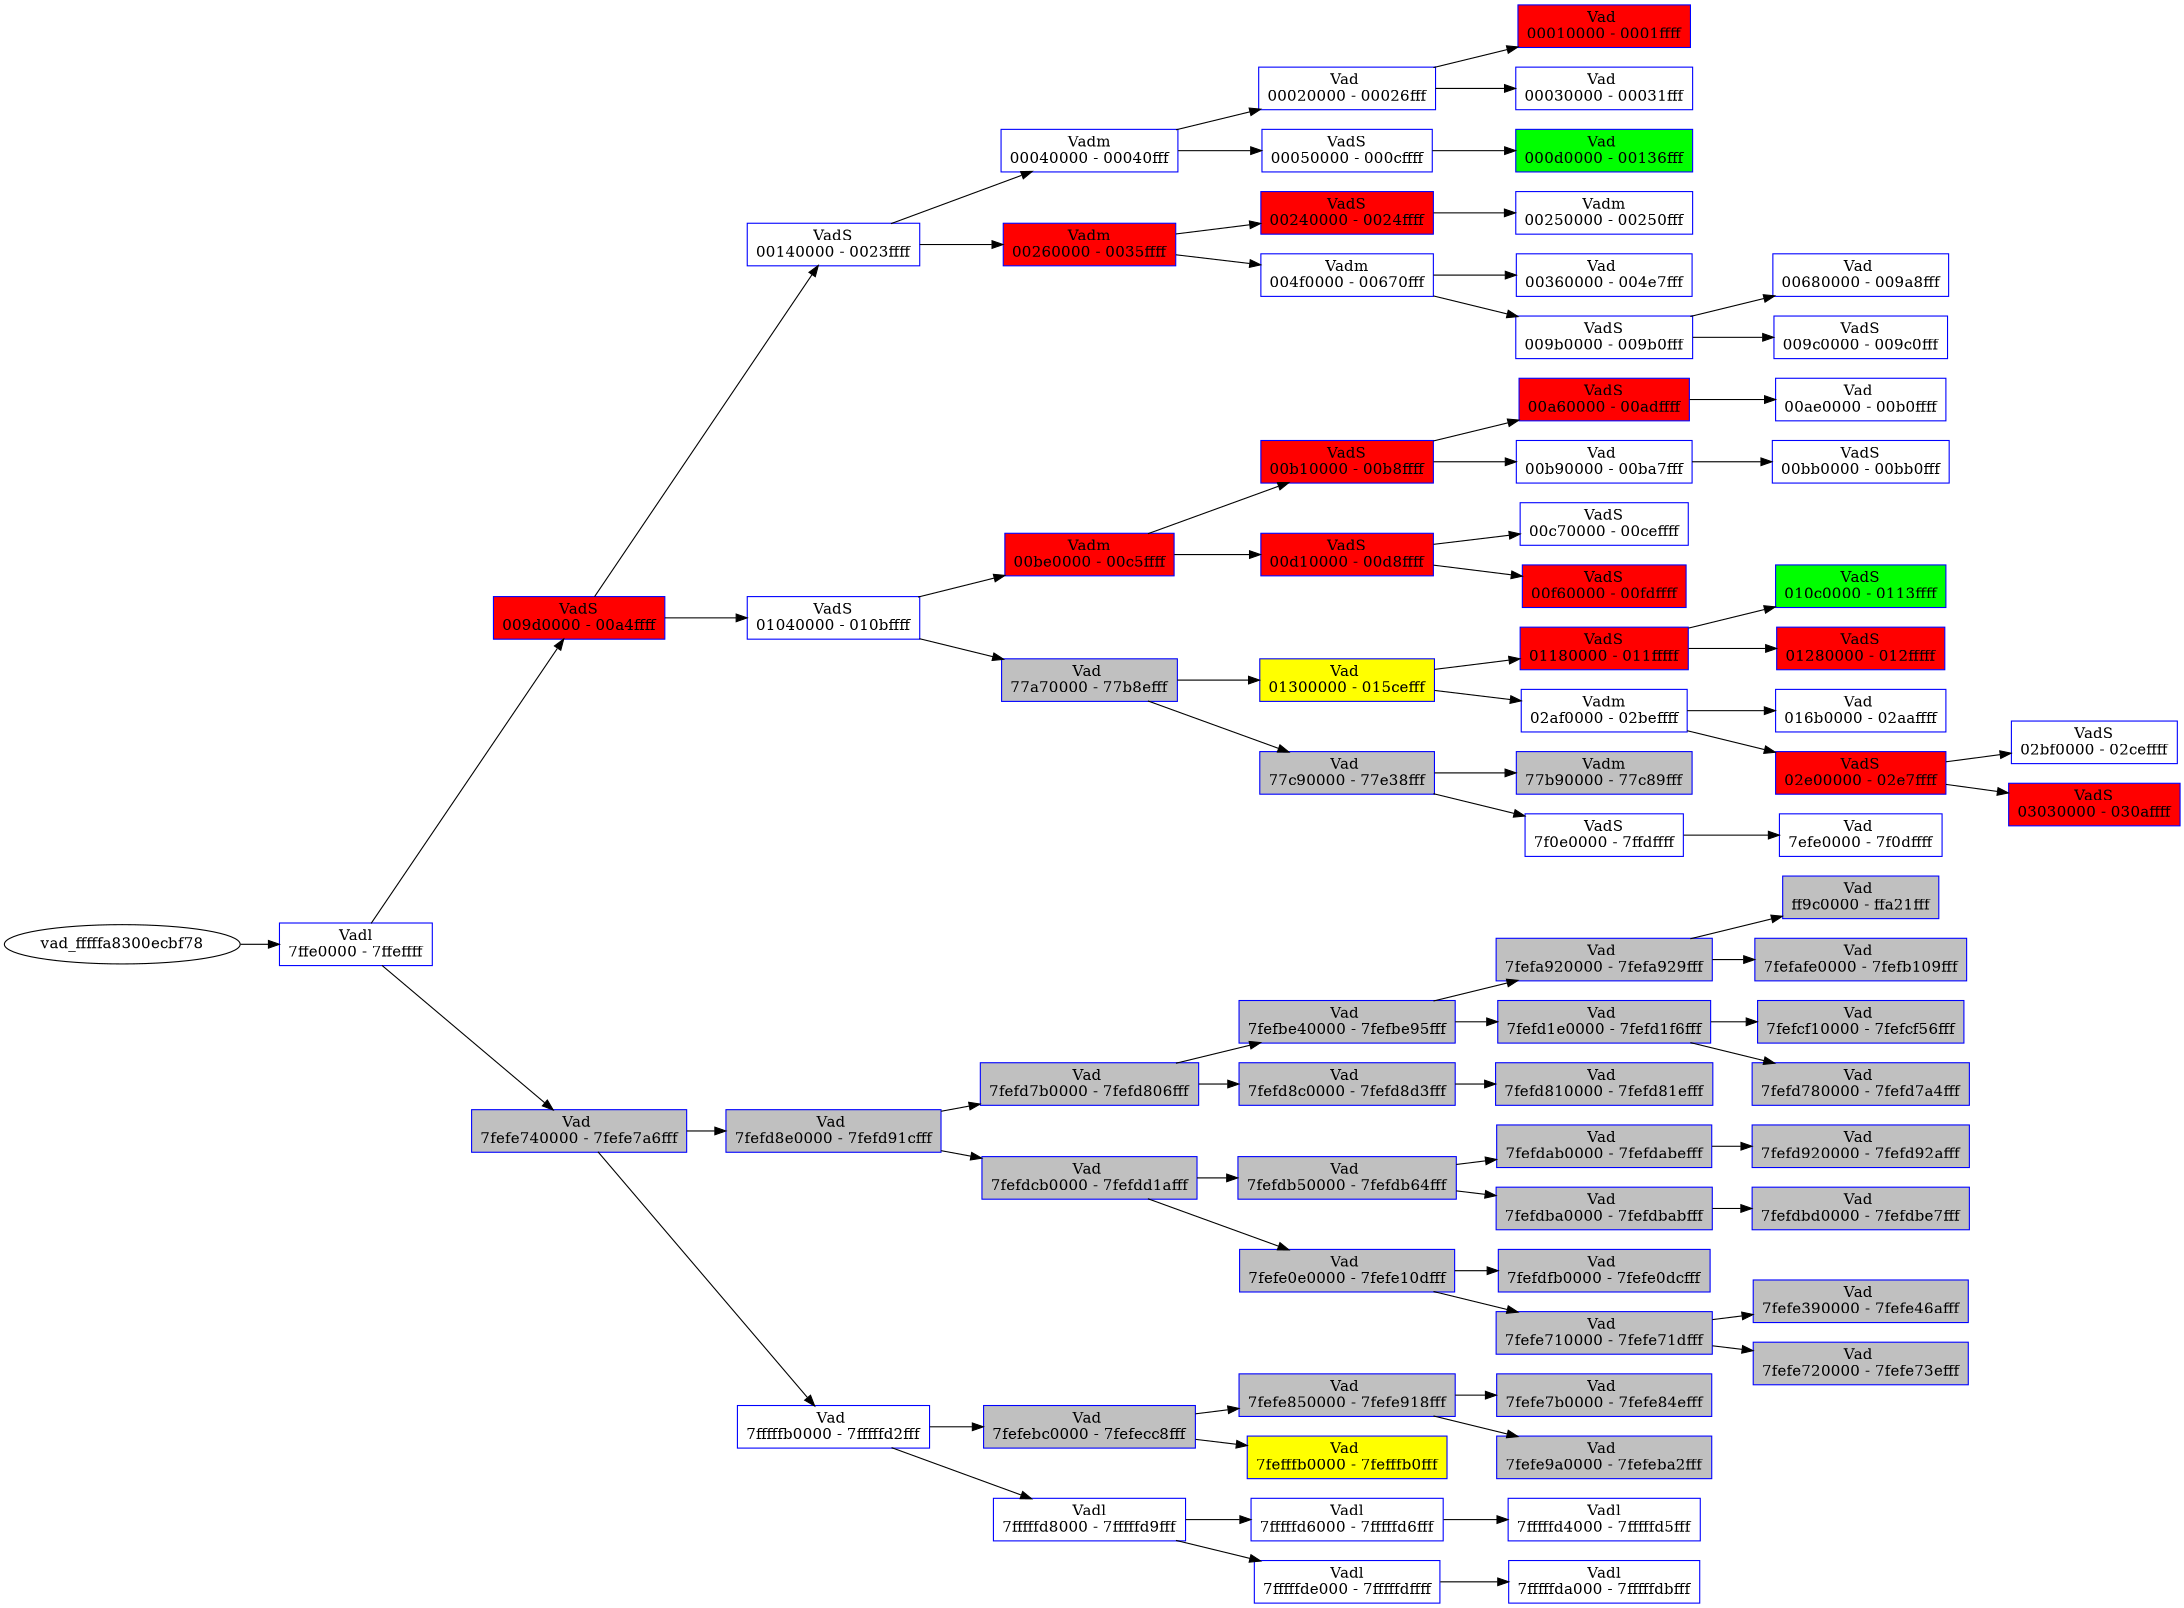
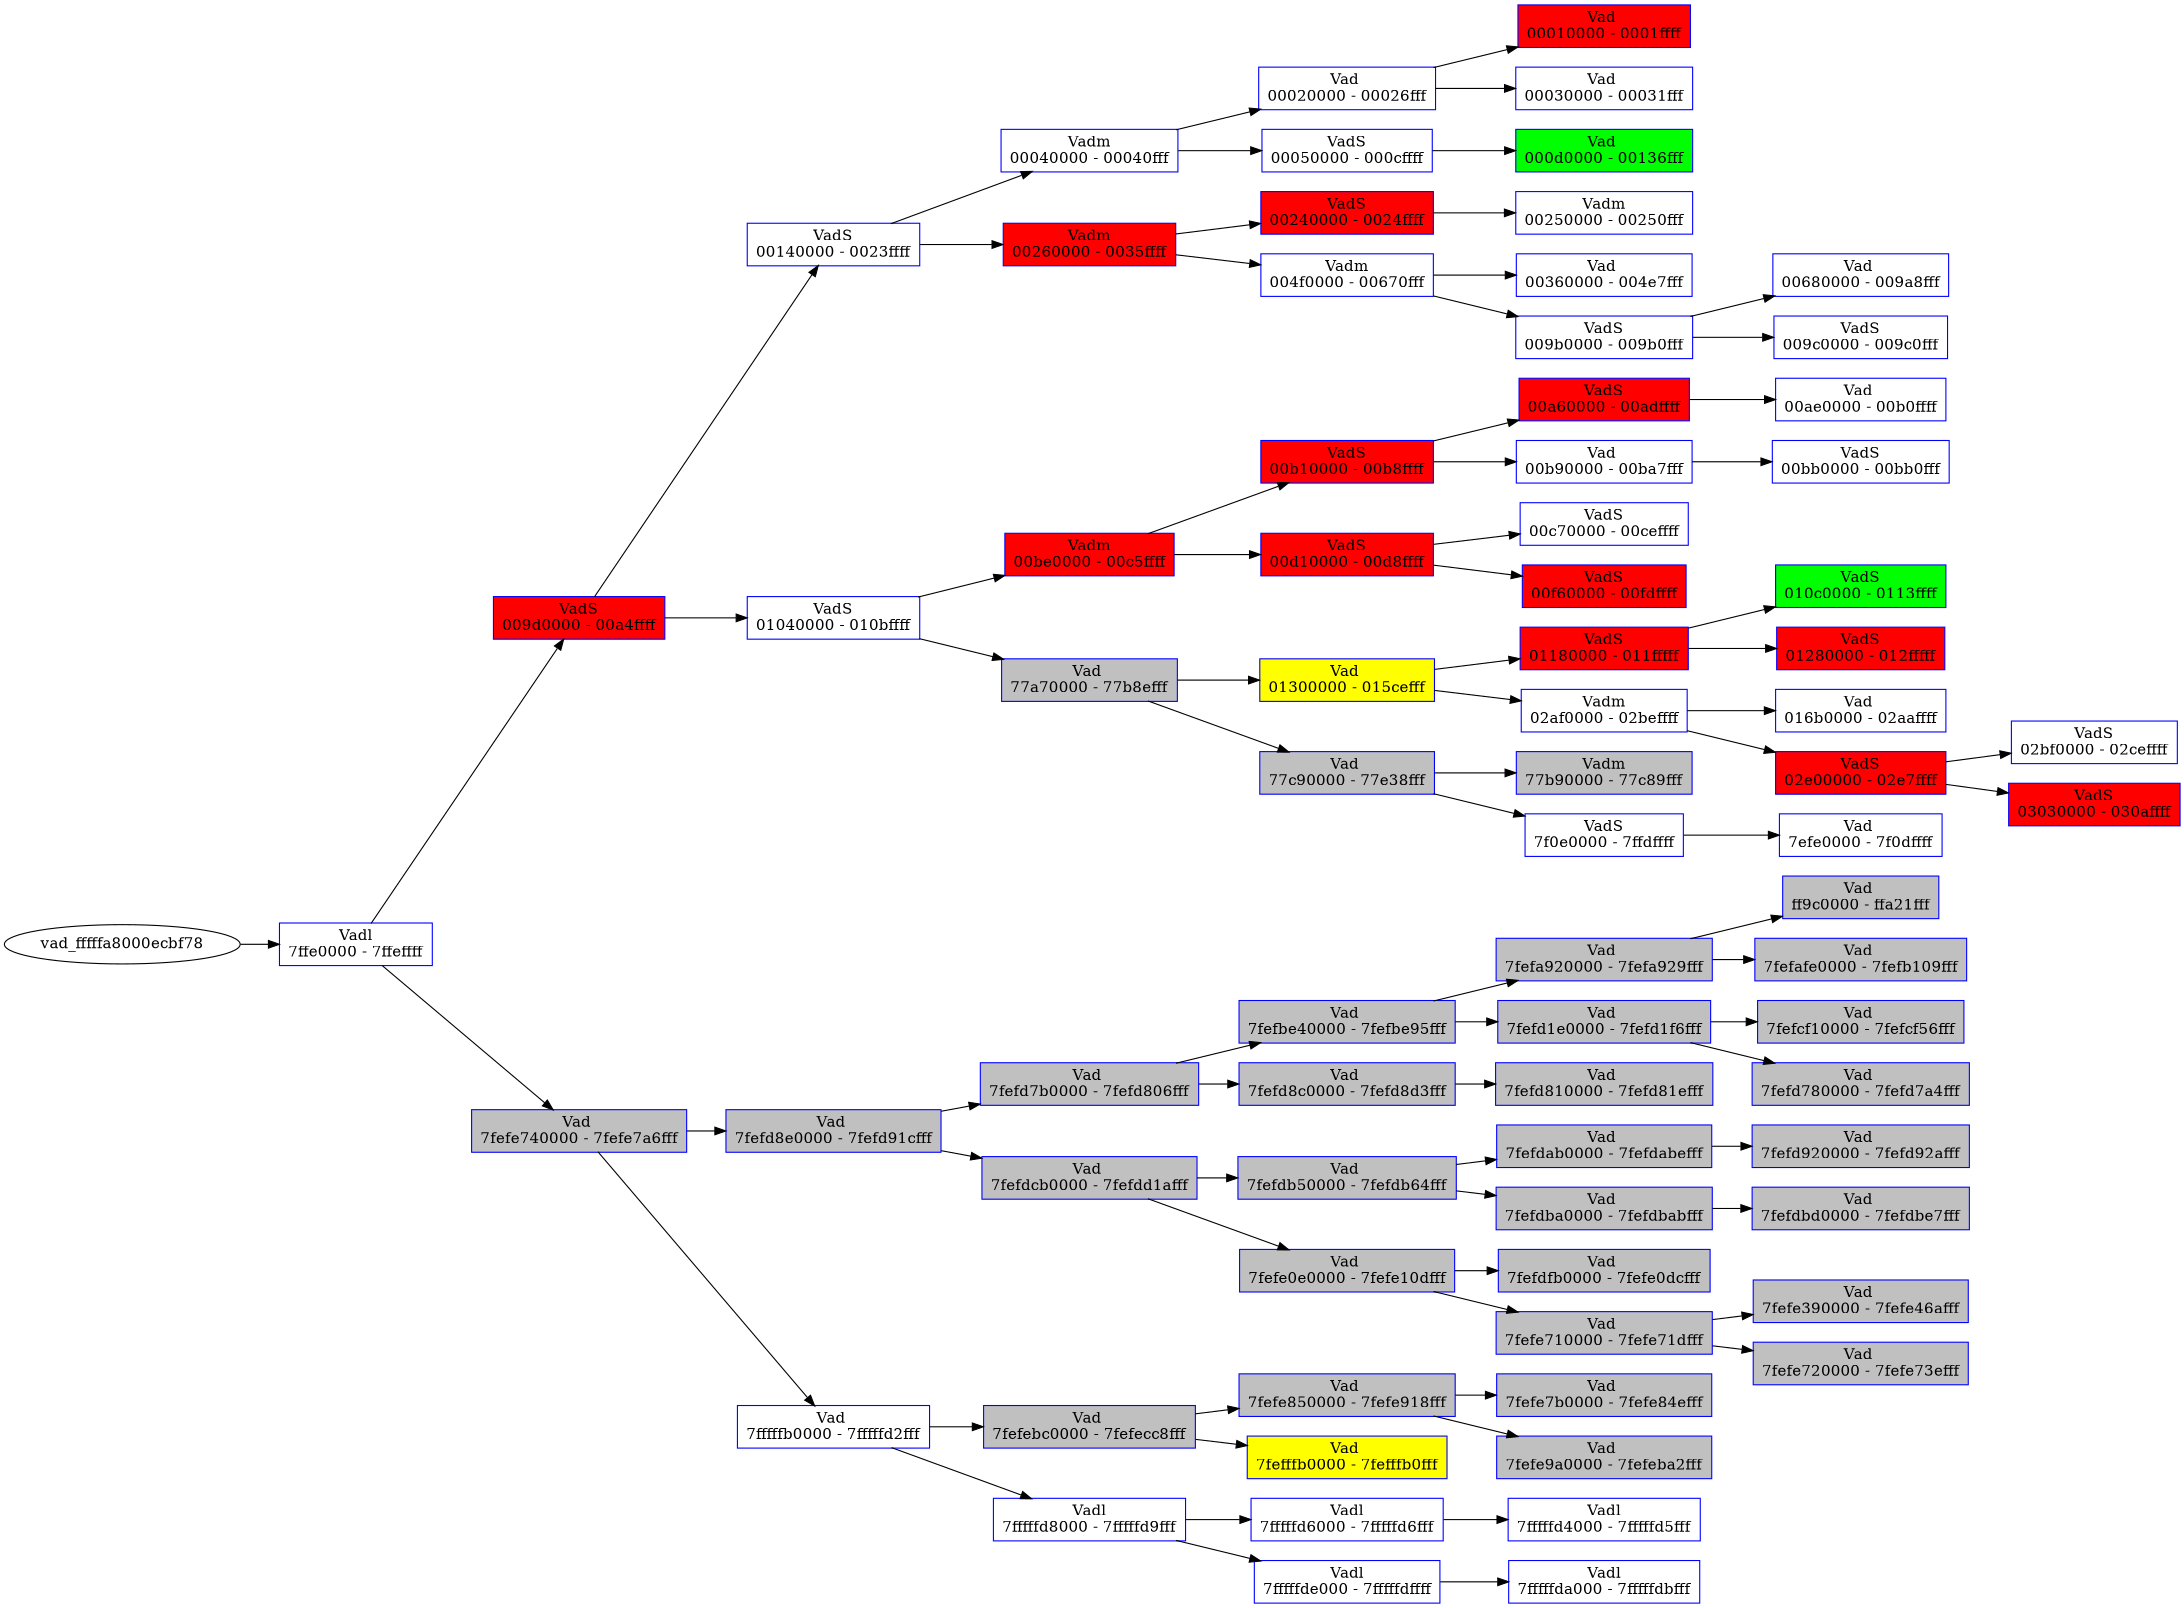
node "vad_fffffa8300ecbf78": label "vad_fffffa8300ecbf78" -> "vad_fffffa8000ecbf78"
